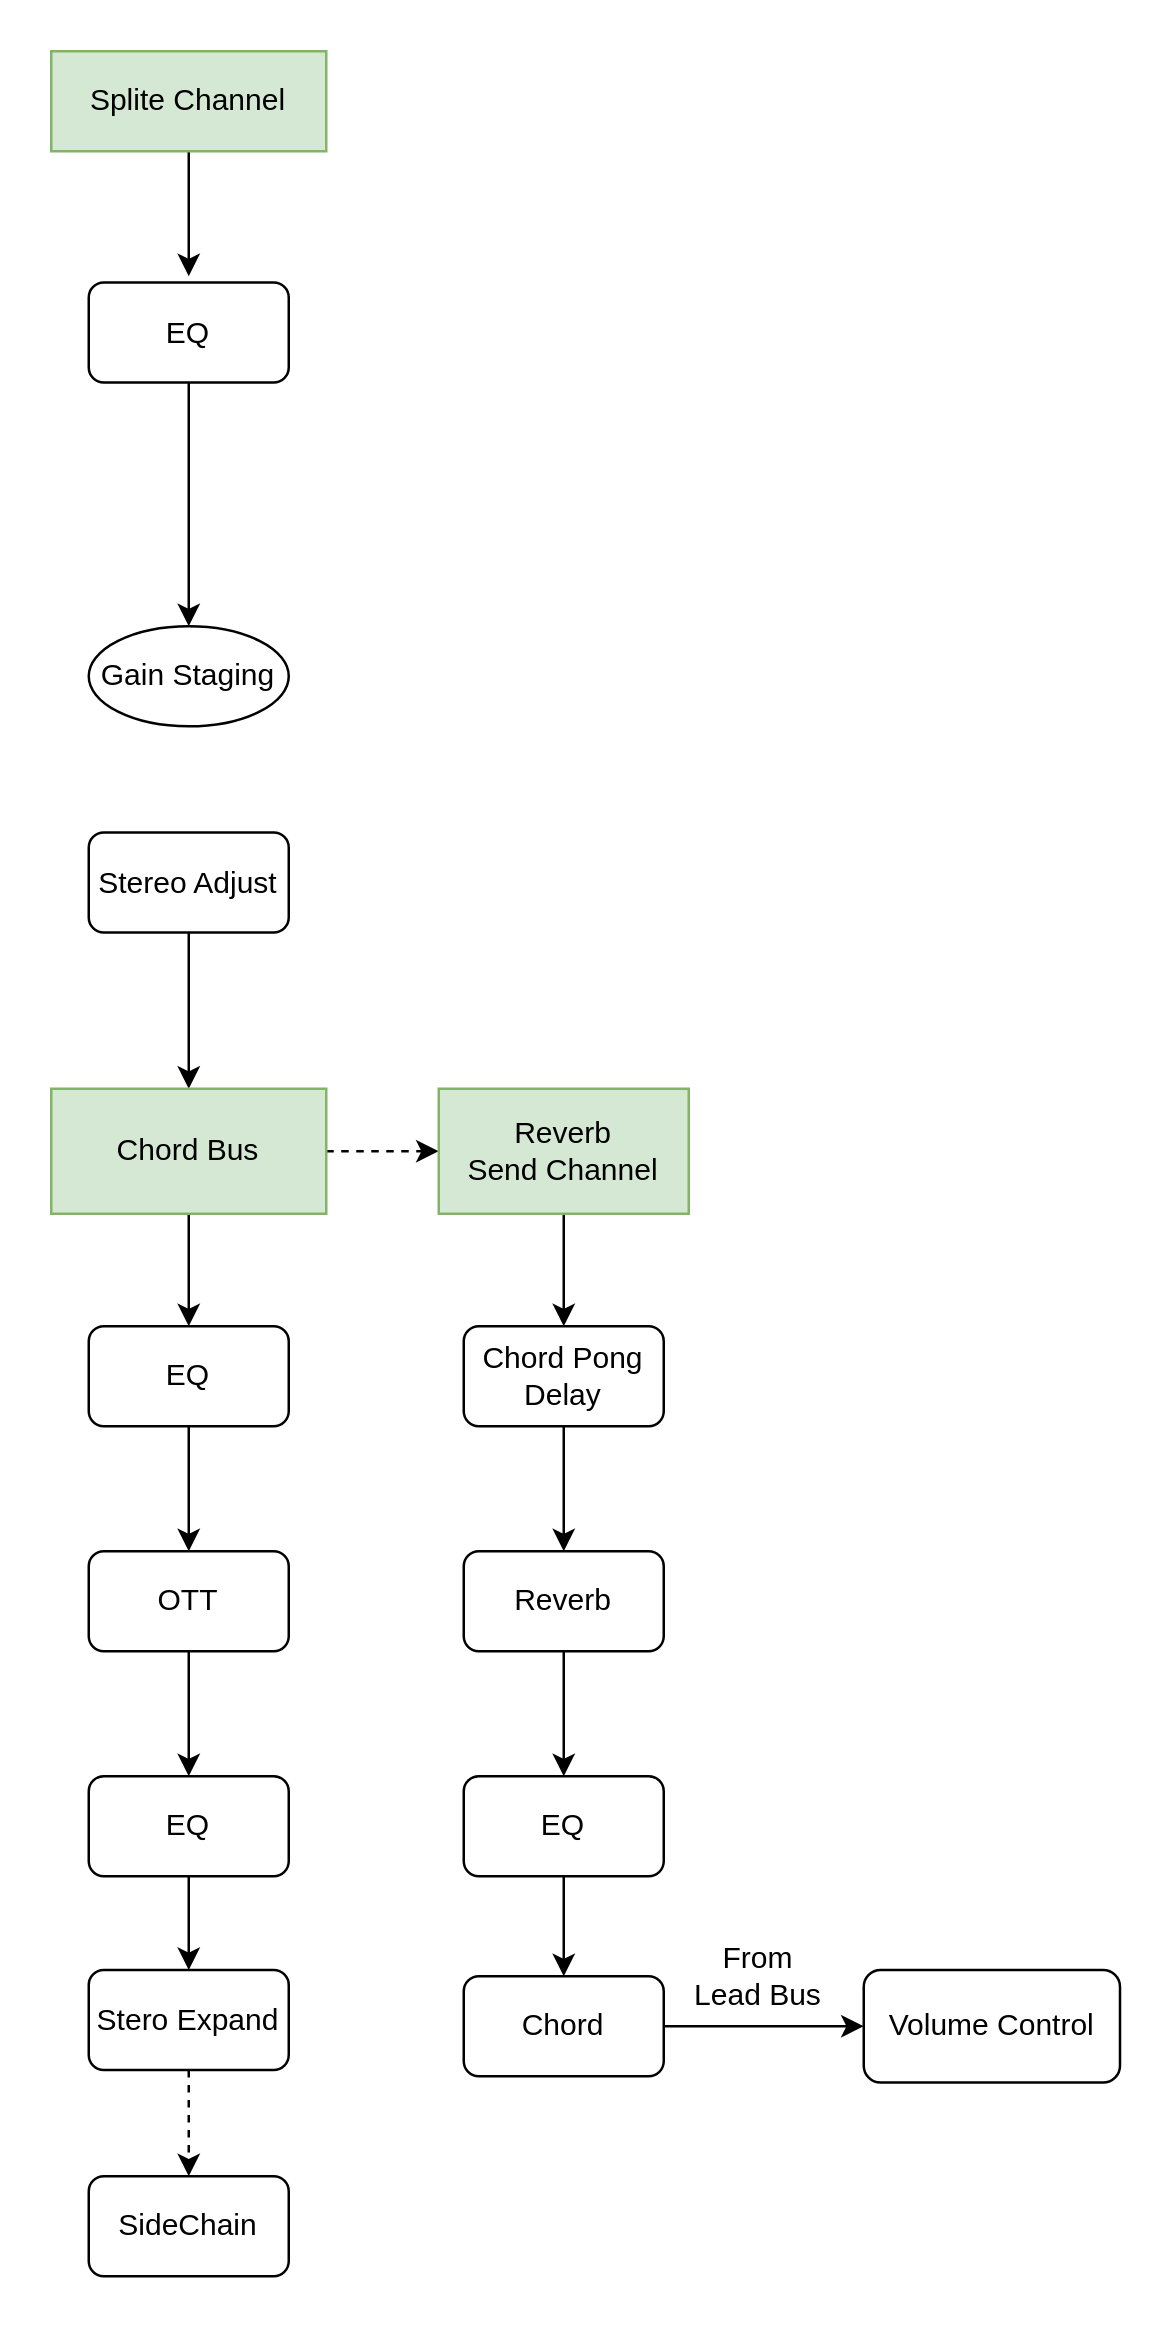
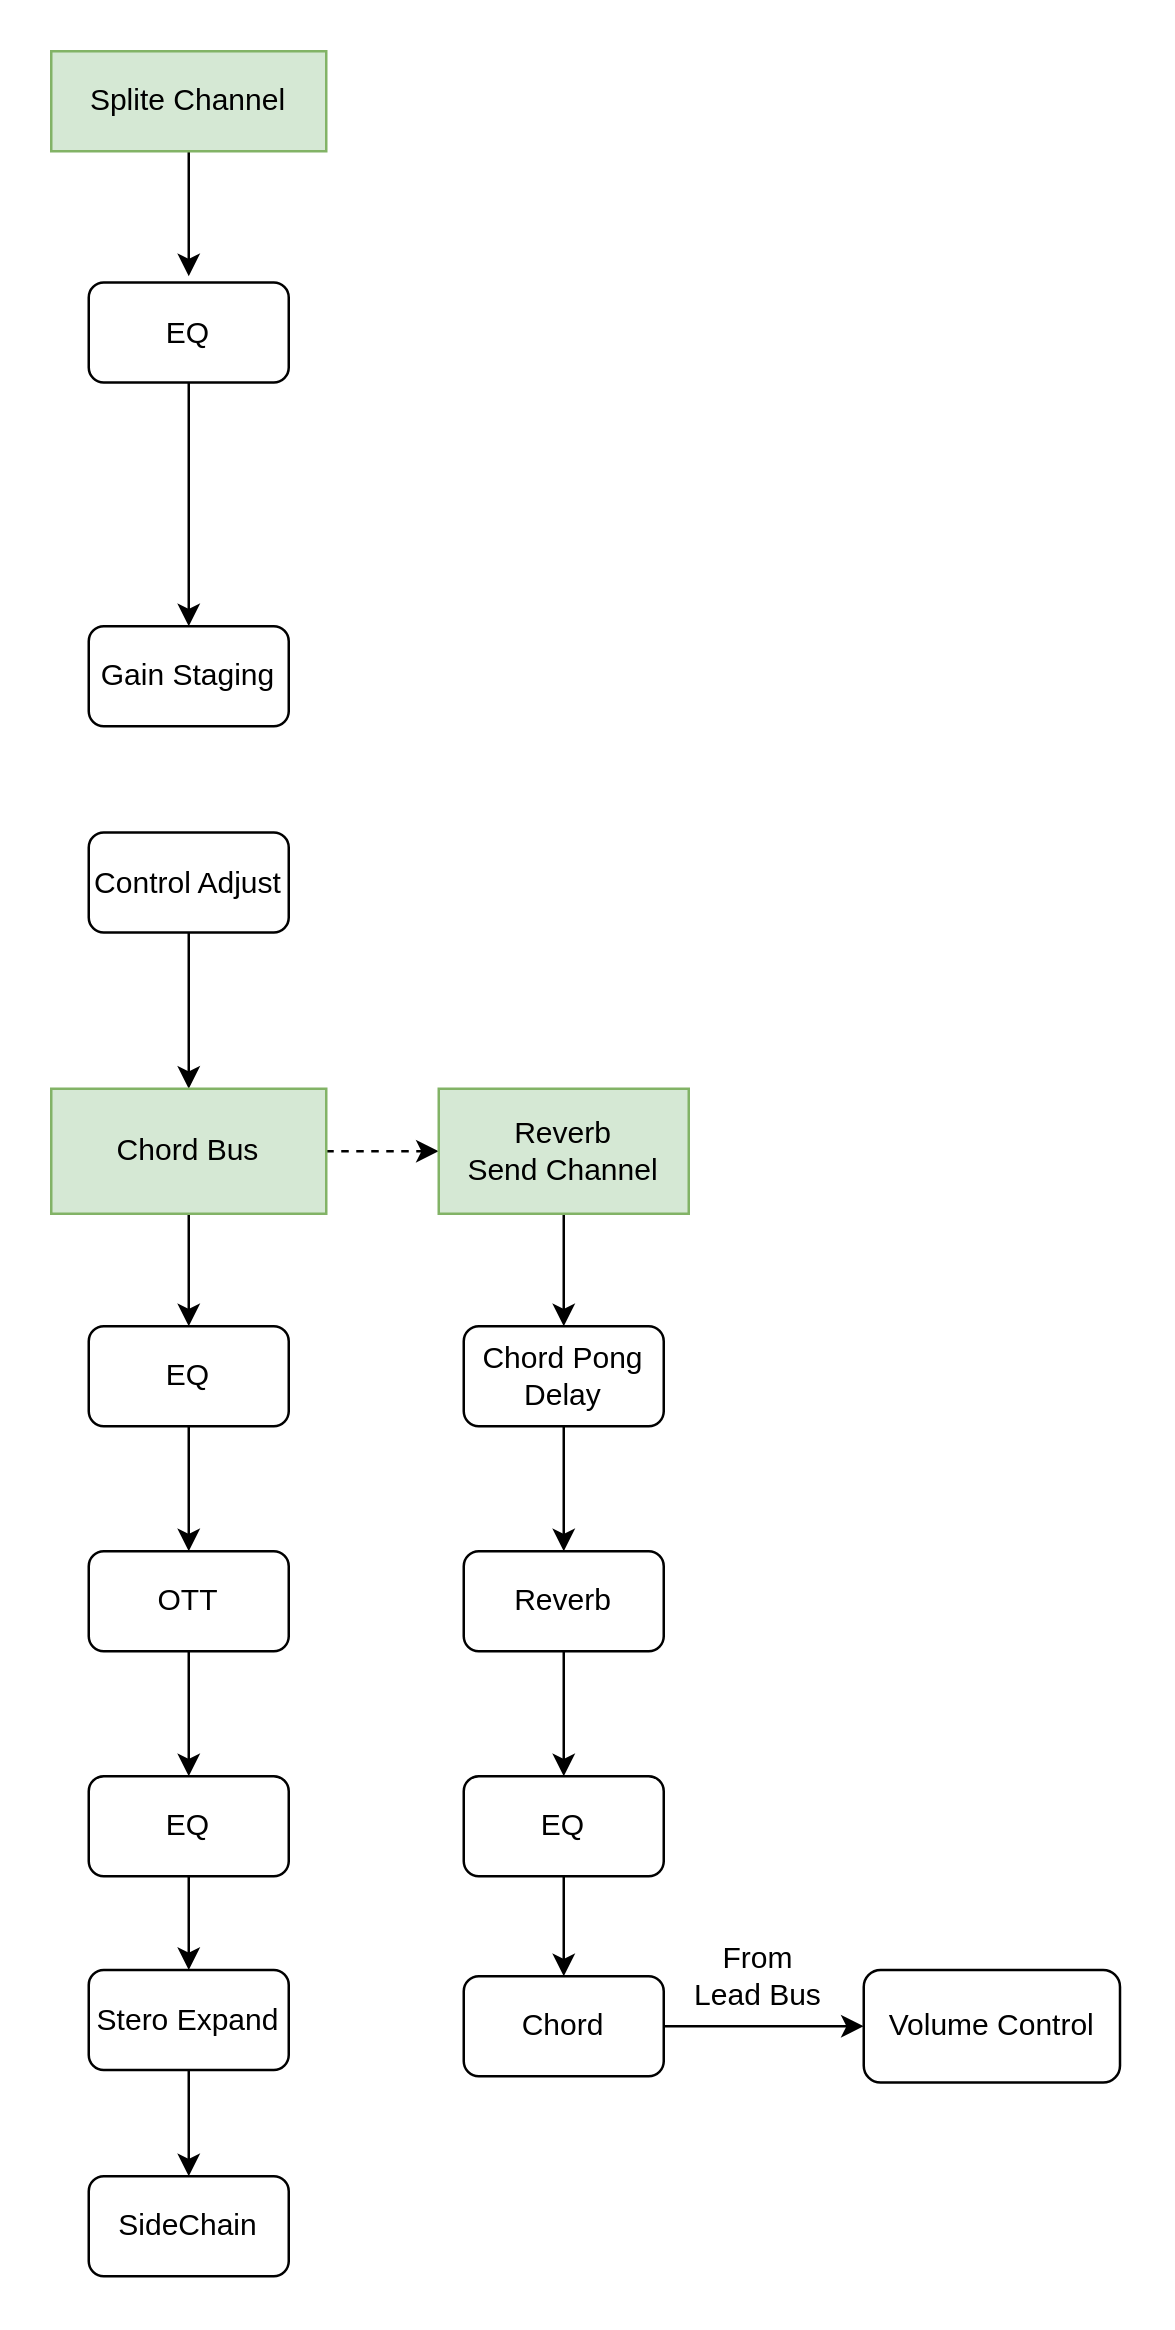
node "Gain Staging": shape ellipse -> rounded rectangle
node "Stereo Adjust": label "Stereo Adjust" -> "Control Adjust"
edge "Stero Expand" -> "SideChain": style dashed -> solid
